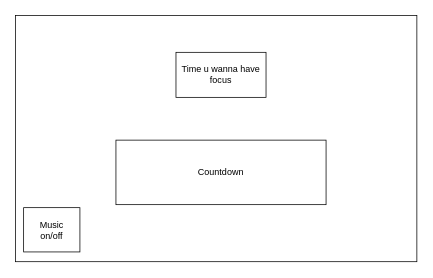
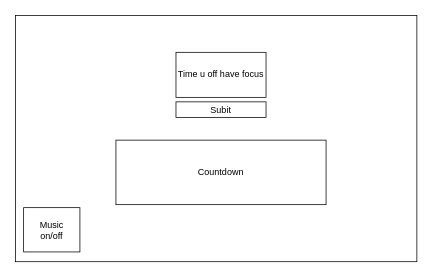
node "Time u wanna have focus": label "Time u wanna have focus" -> "Time u off have focus"
node "Subit": added
